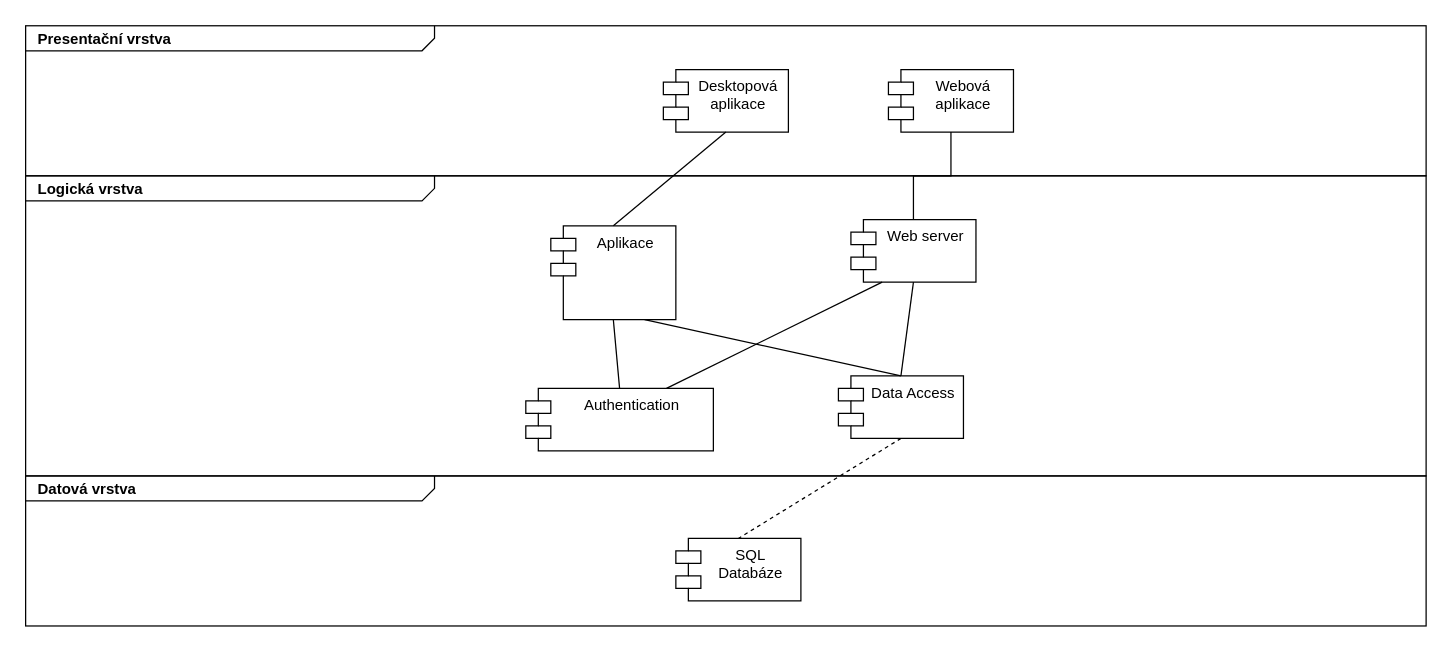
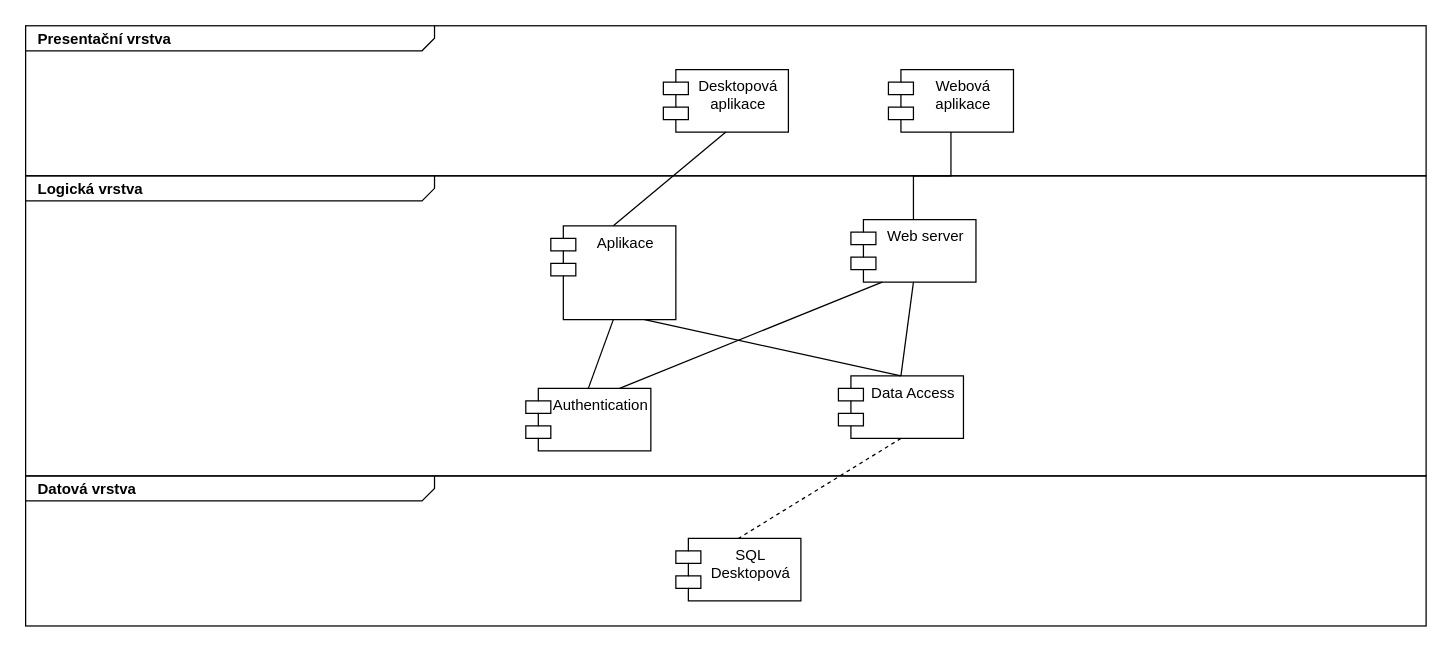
node "Authentication": size 188x63 -> 125x63
node "SQL Databáze": label "SQL Databáze" -> "SQL Desktopová"
